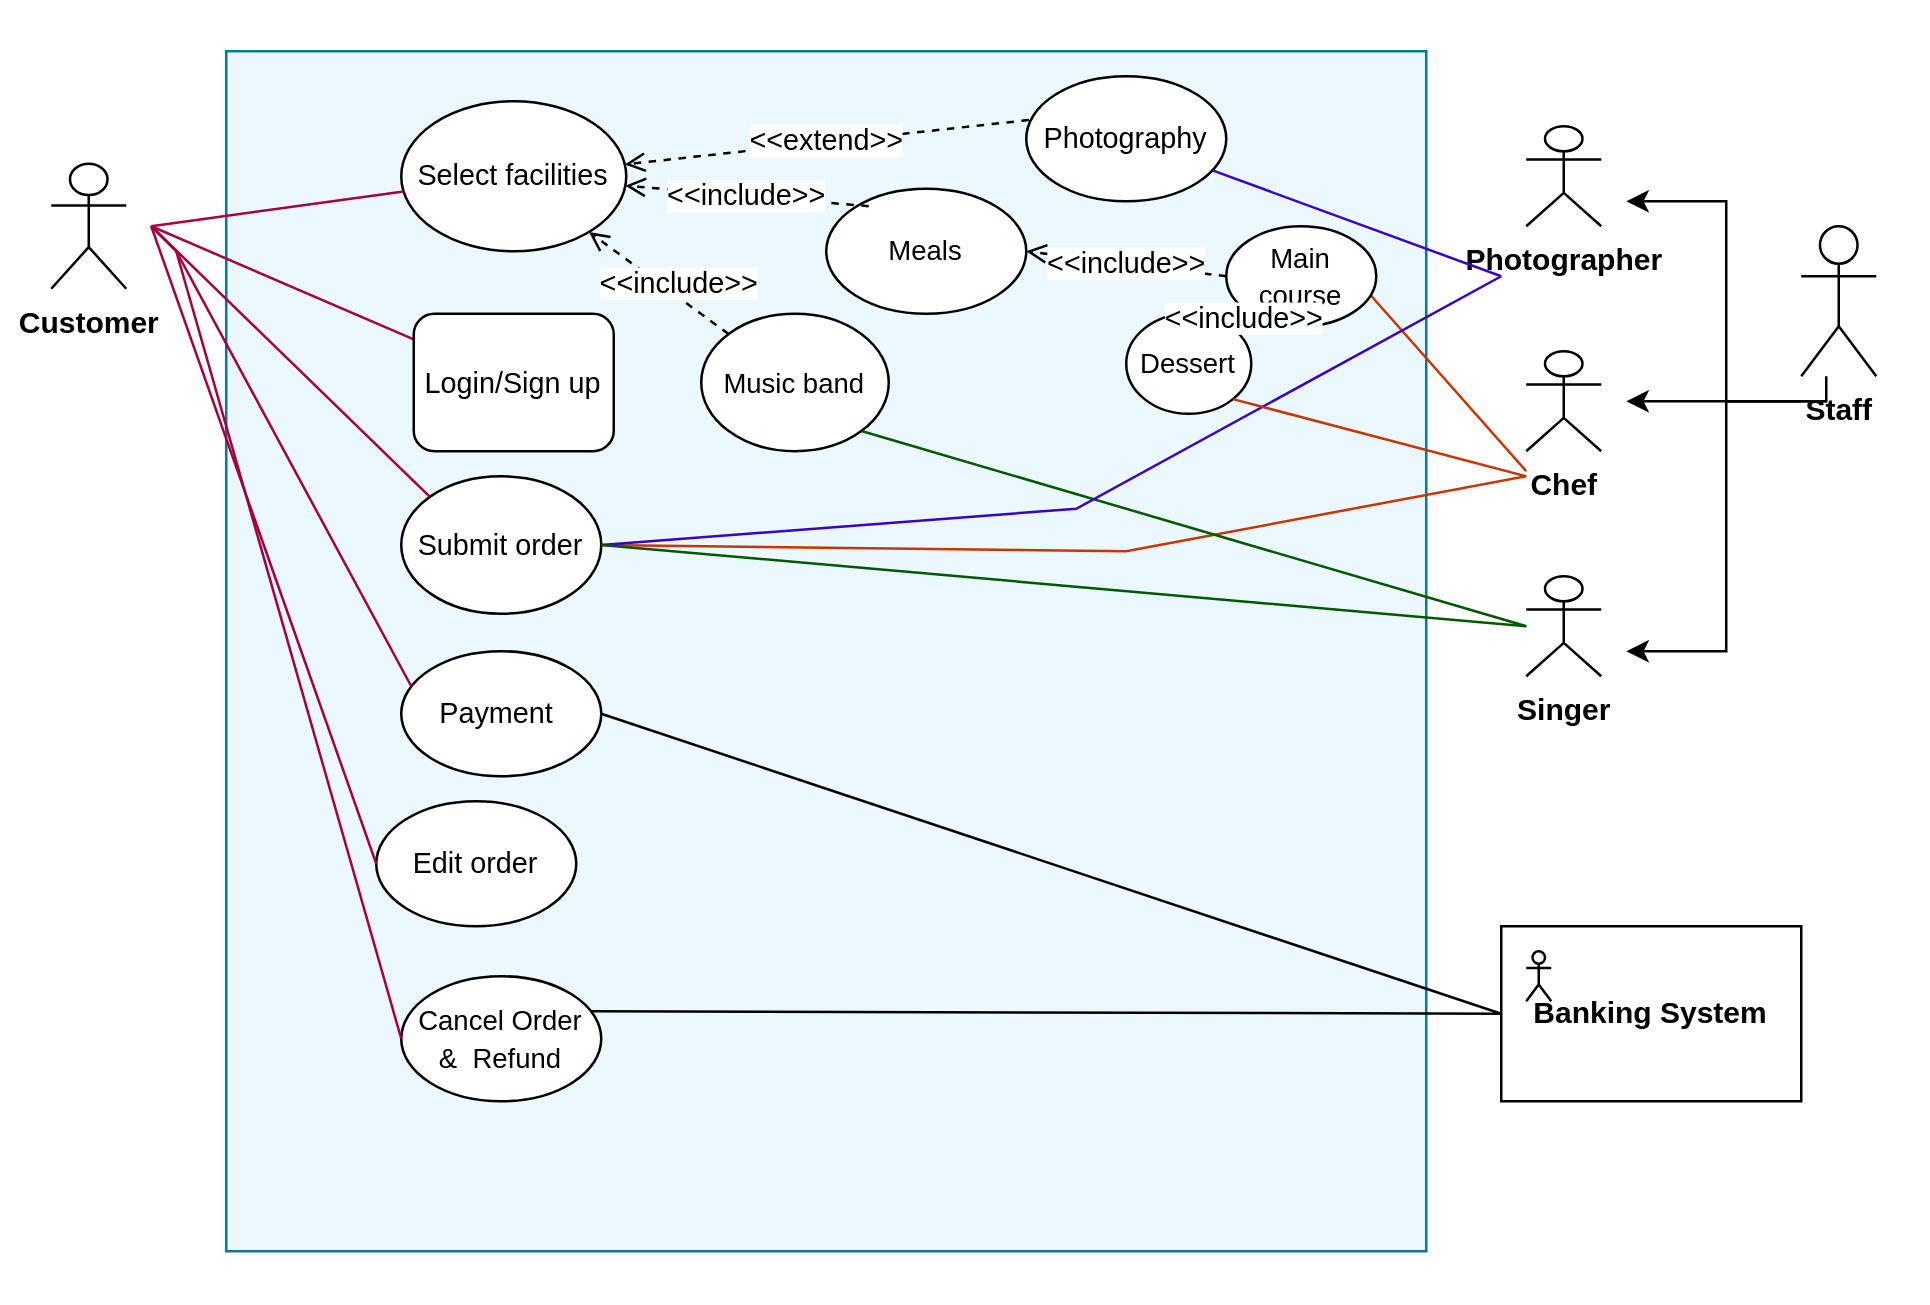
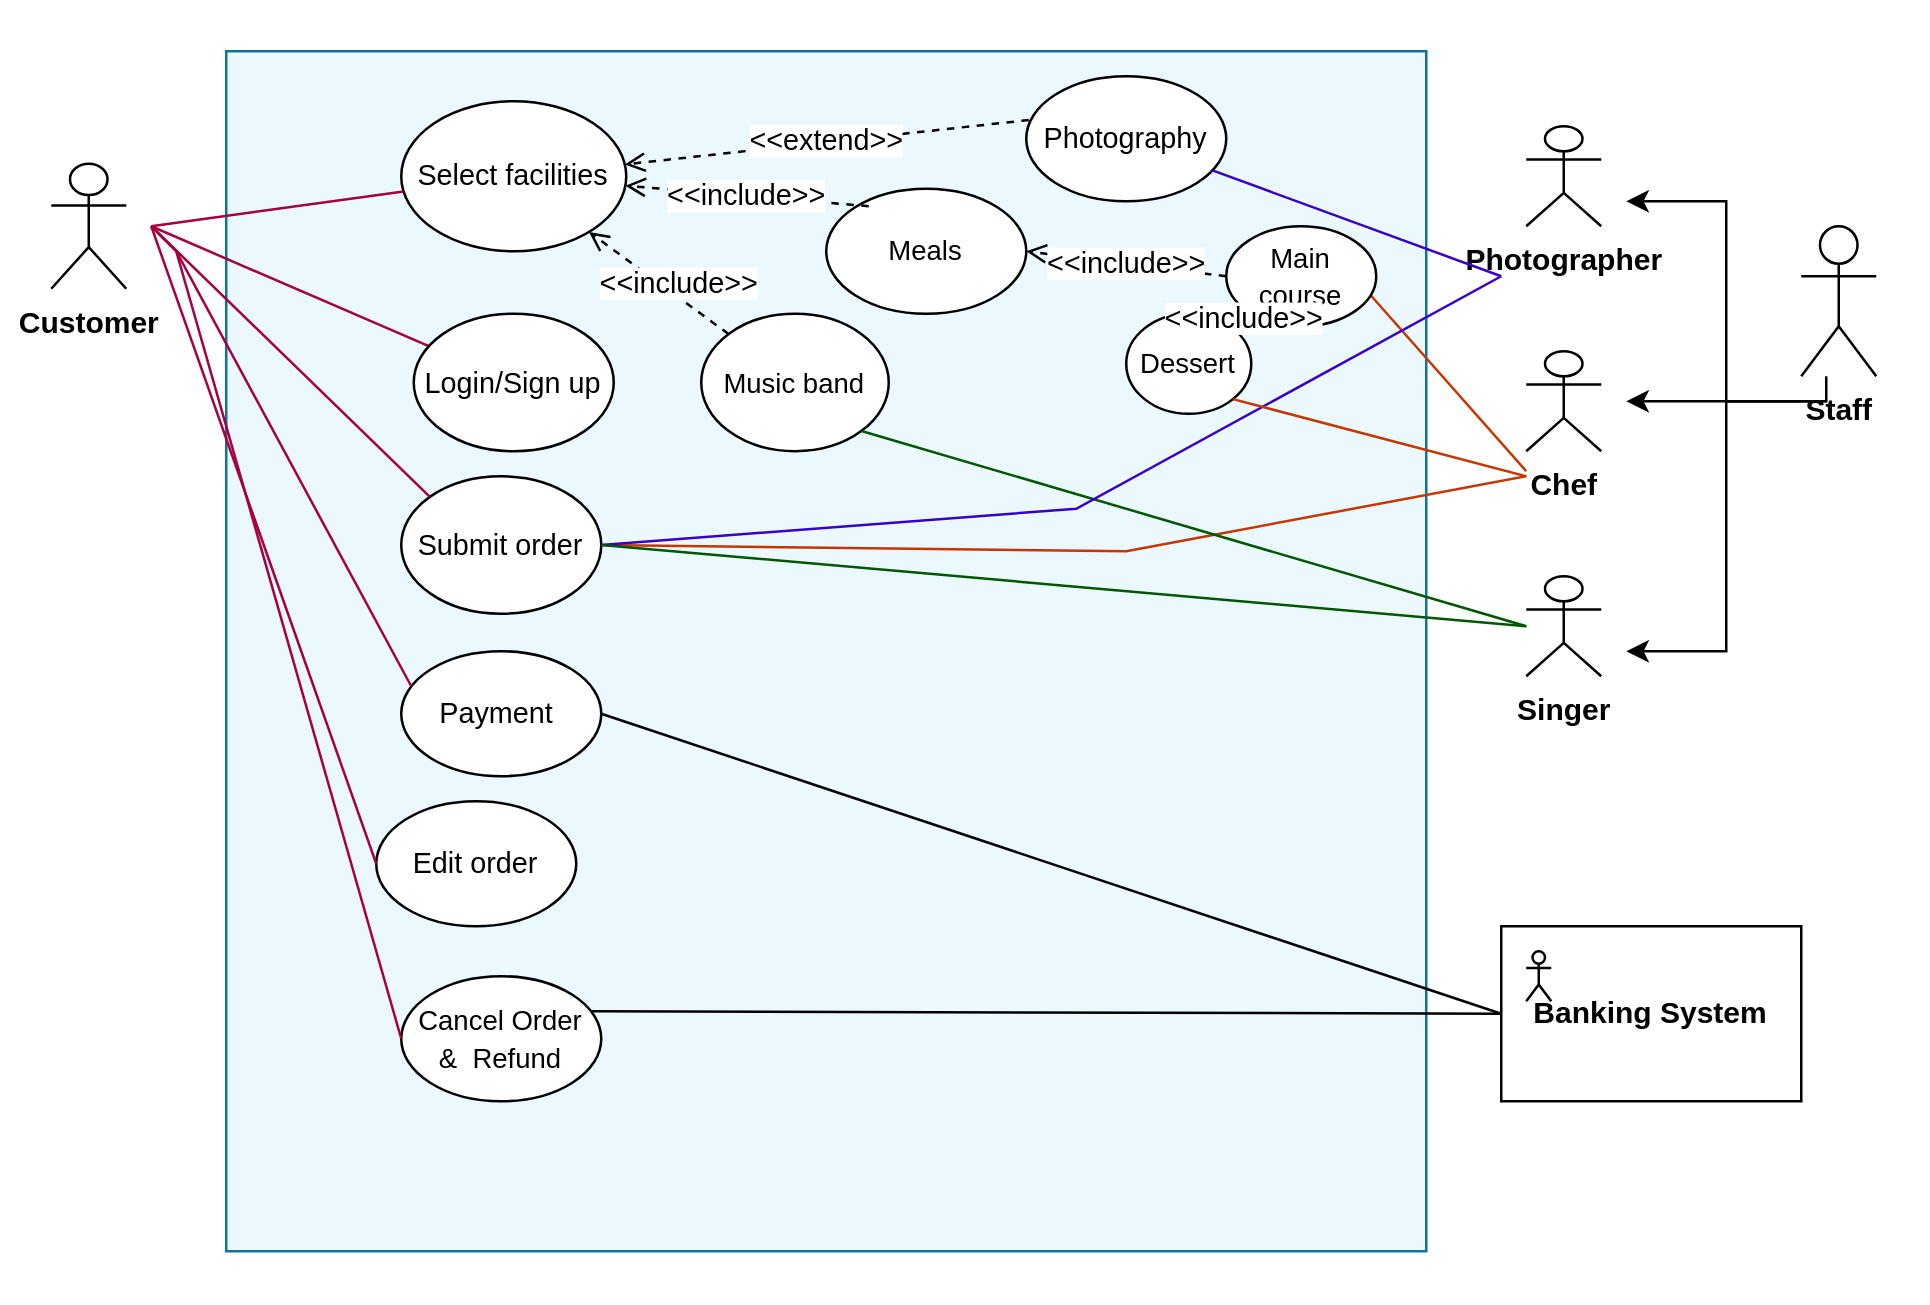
node "Login/Sign up": shape rounded rectangle -> ellipse
